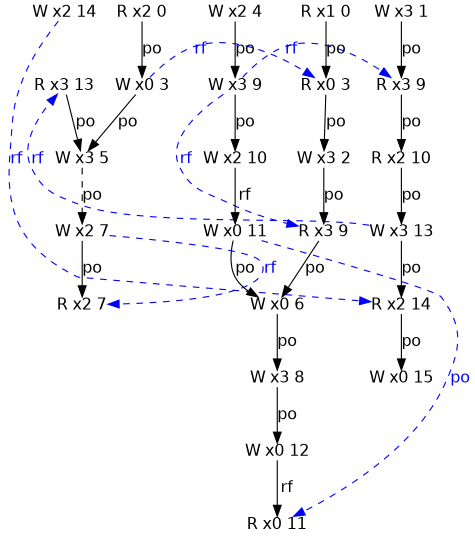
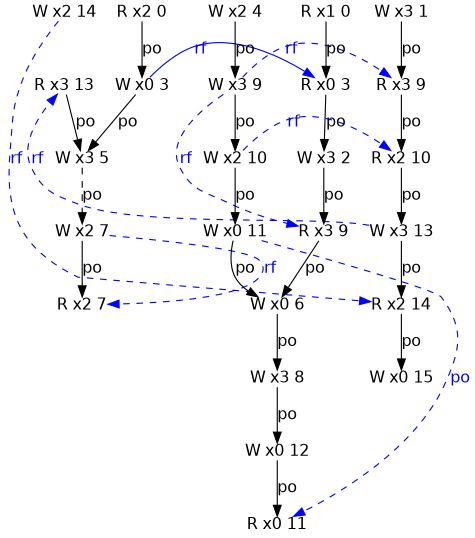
edge "W x0 3" -> "R x0 3": style dashed -> solid
edge "W x2 10" -> "R x2 10": added, label "rf"
edge "W x2 10" -> "W x0 11": label "rf" -> "po"
edge "W x0 12" -> "R x0 11": label "rf" -> "po"
